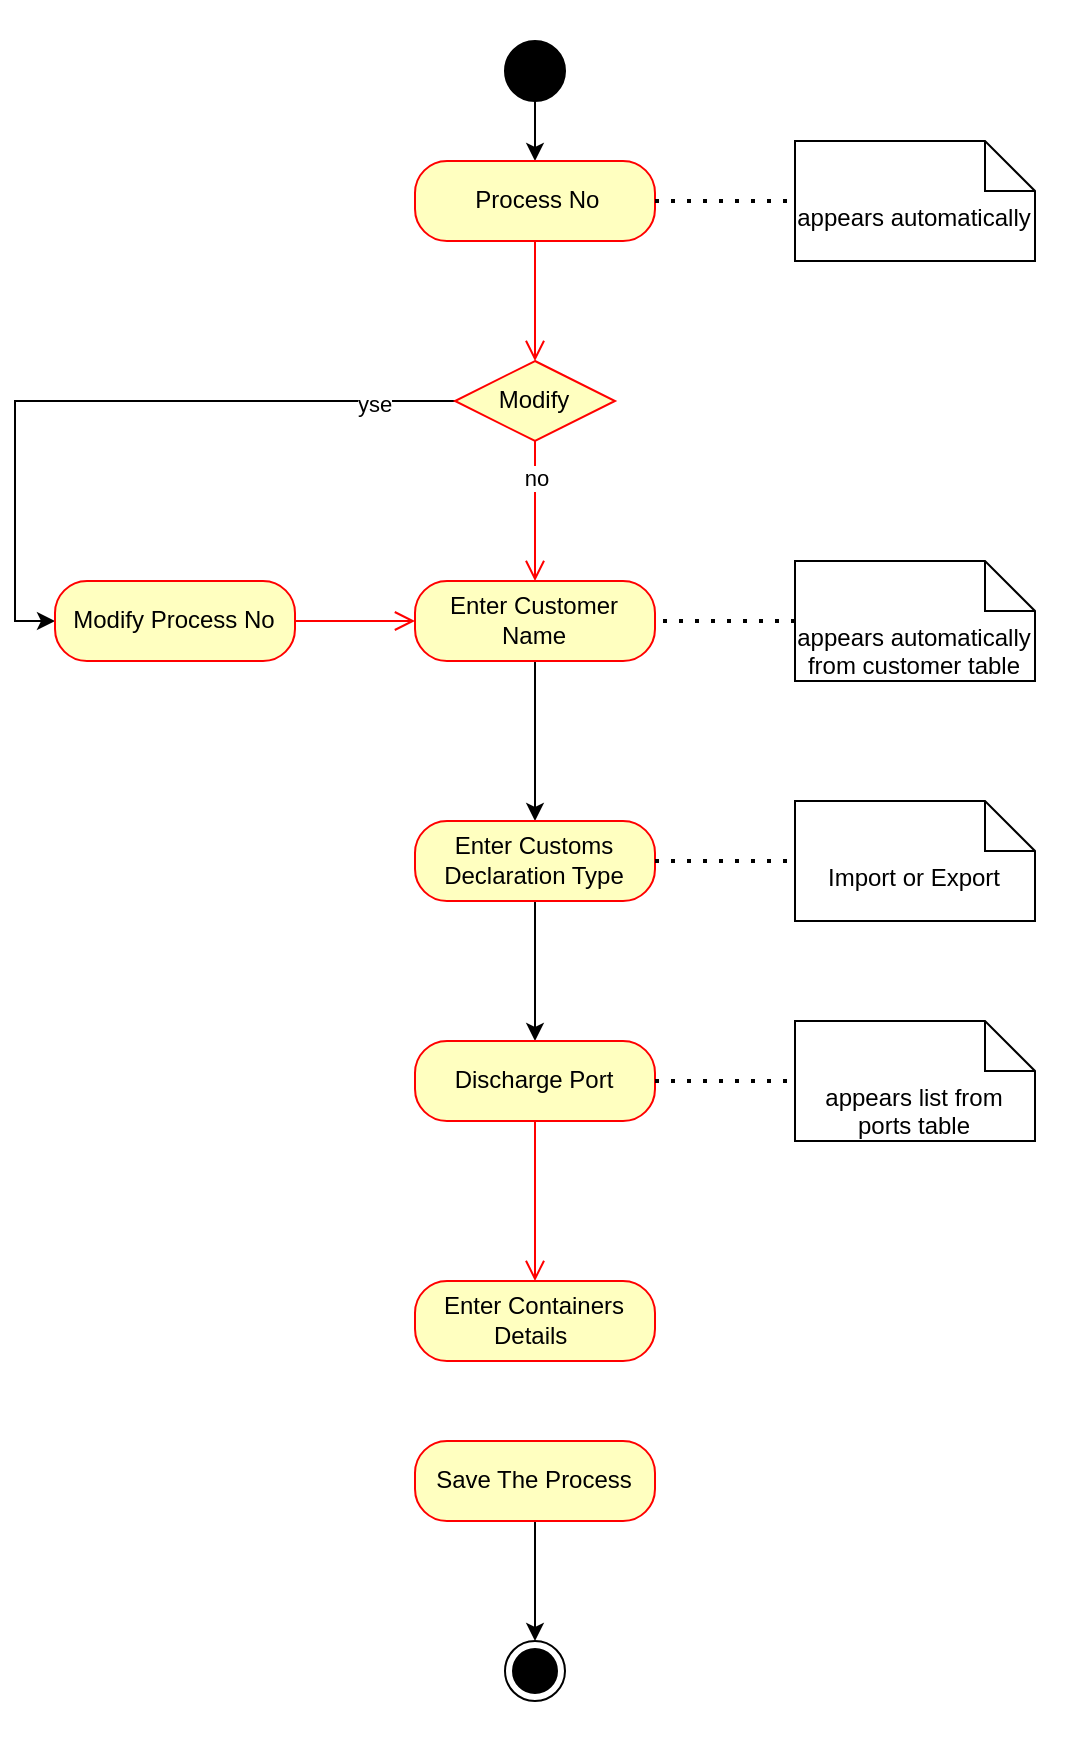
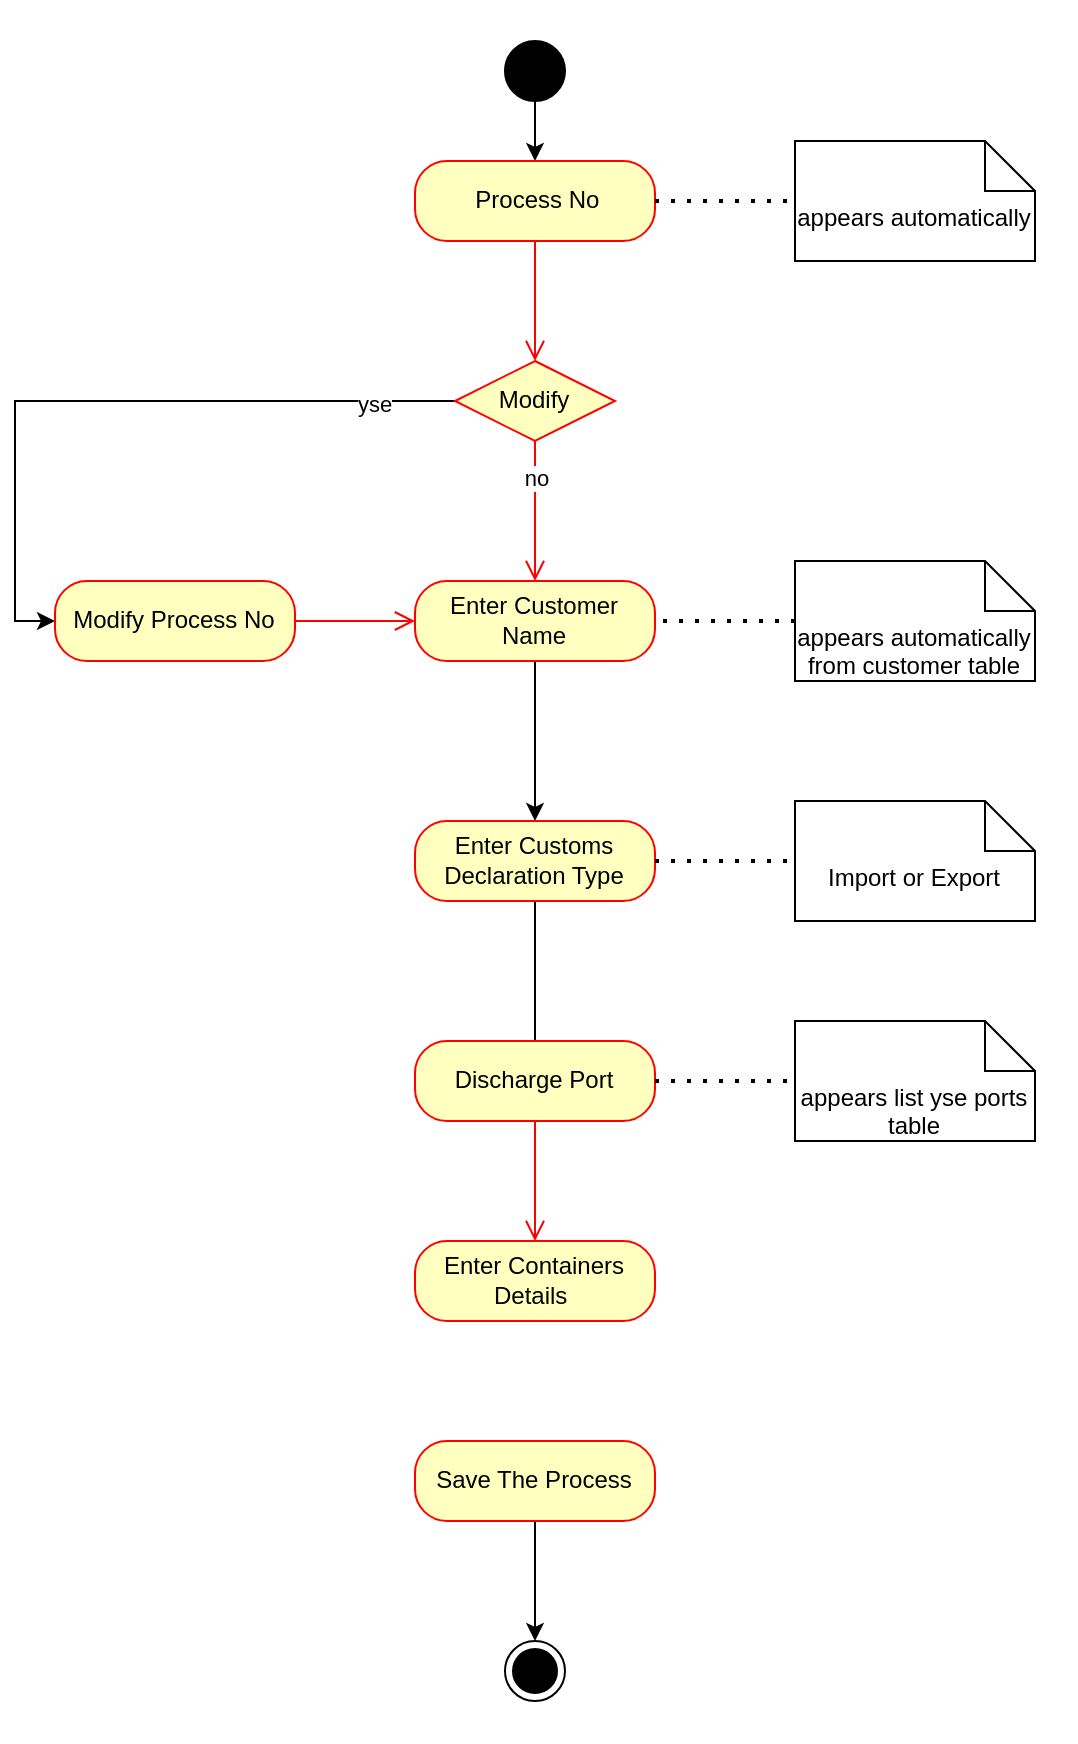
edge "Enter Customs Declaration Type" -> "Discharge Port": arrowhead classic -> none
node "appears list from ports table": label "appears list from ports table" -> "appears list yse ports table"
node "Enter Containers Details": moved (535, 1321) -> (535, 1281)
